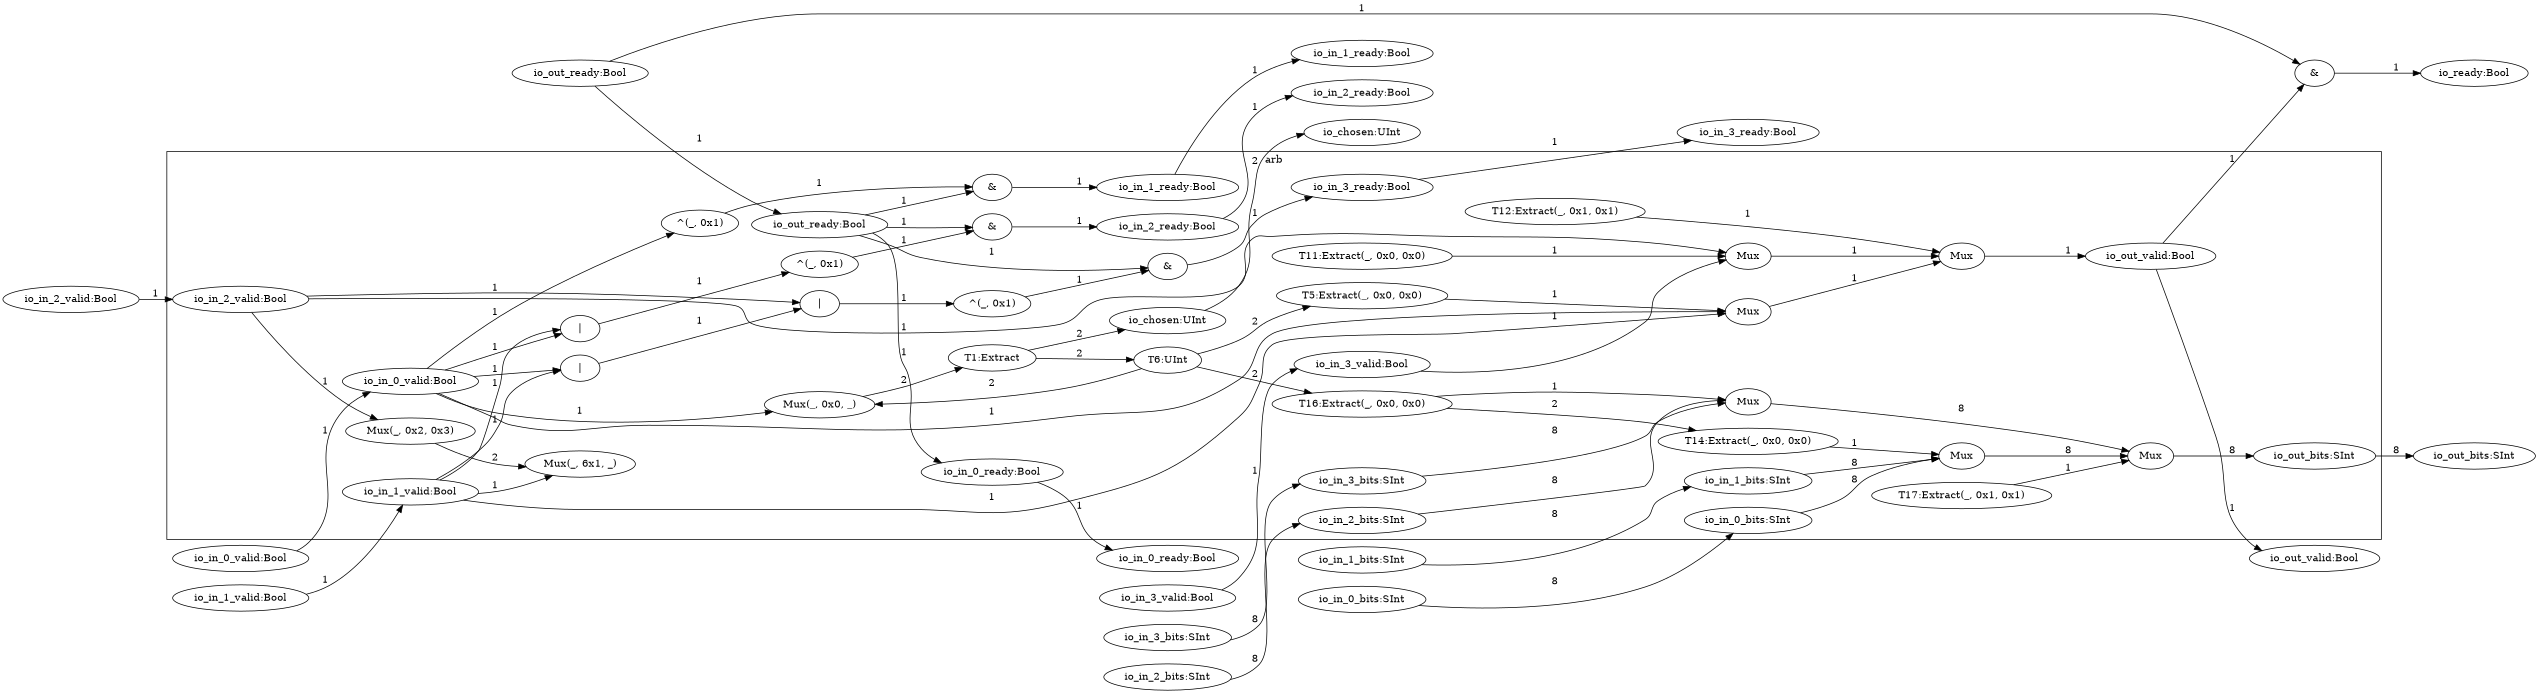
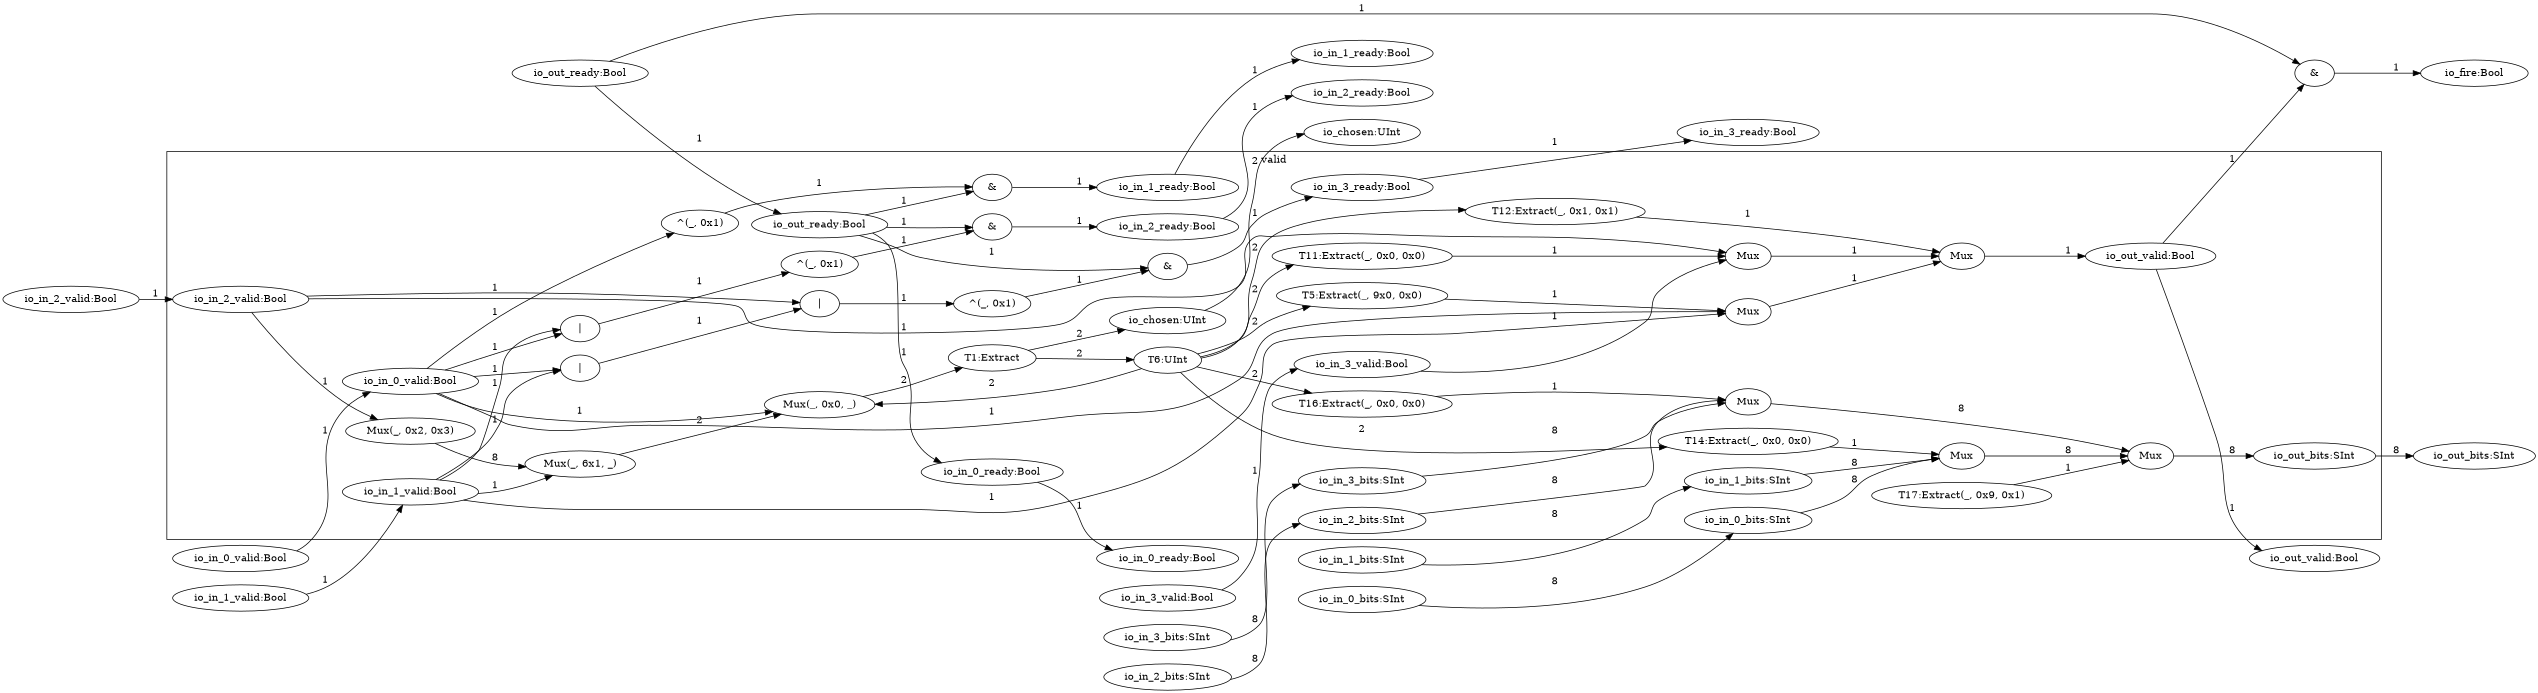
node "io_ready:Bool": label "io_ready:Bool" -> "io_fire:Bool"
cluster "arb": label "arb" -> "valid"
edge "T6:UInt" -> "T12:Extract(_, 0x1, 0x1)": added, label "2"
node "T5:Extract(_, 0x0, 0x0)": label "T5:Extract(_, 0x0, 0x0)" -> "T5:Extract(_, 9x0, 0x0)"
edge "T6:UInt" -> "T11:Extract(_, 0x0, 0x0)": added, label "2"
edge "T16:Extract(_, 0x0, 0x0)" -> "T14:Extract(_, 0x0, 0x0)": now "T6:UInt" -> "T14:Extract(_, 0x0, 0x0)"
edge "Mux(_, 6x1, _)" -> "Mux(_, 0x0, _)": added, label "2"
edge "Mux(_, 0x2, 0x3)" -> "Mux(_, 6x1, _)": label "2" -> "8"
node "T17:Extract(_, 0x1, 0x1)": label "T17:Extract(_, 0x1, 0x1)" -> "T17:Extract(_, 0x9, 0x1)"
